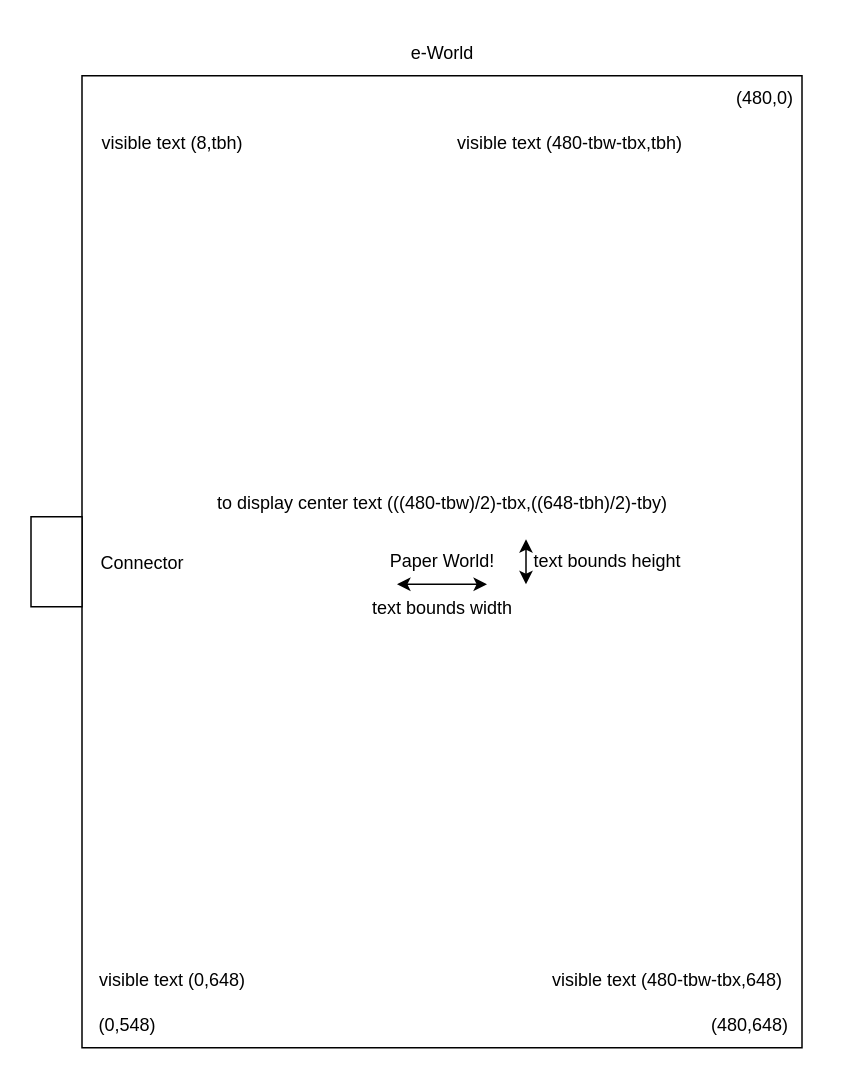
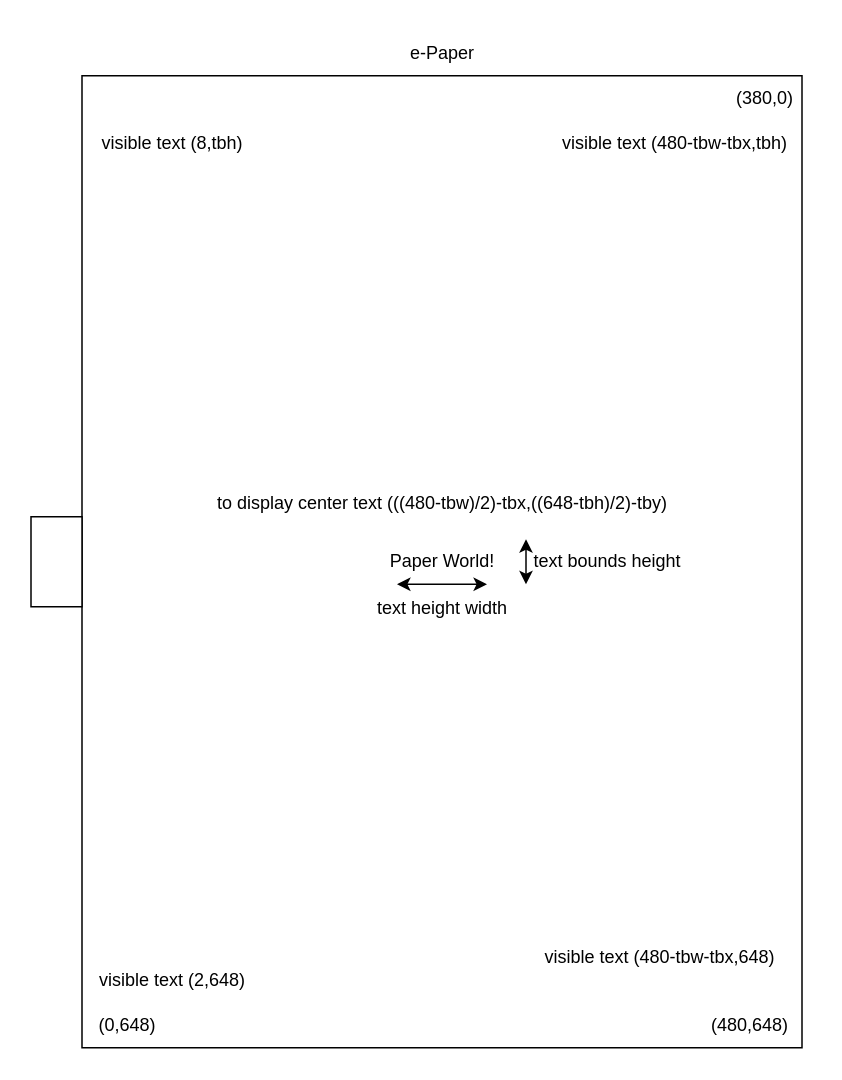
node "e-World": label "e-World" -> "e-Paper"
node "(480,0)": label "(480,0)" -> "(380,0)"
node "visible text (480-tbw-tbx,tbh)": moved (569, 143) -> (674, 143)
node "Connector": removed
node "text bounds width": label "text bounds width" -> "text height width"
node "visible text (0,648)": label "visible text (0,648)" -> "visible text (2,648)"
node "visible text (480-tbw-tbx,648)": moved (667, 980) -> (659, 958)
node "(0,548)": label "(0,548)" -> "(0,648)"
